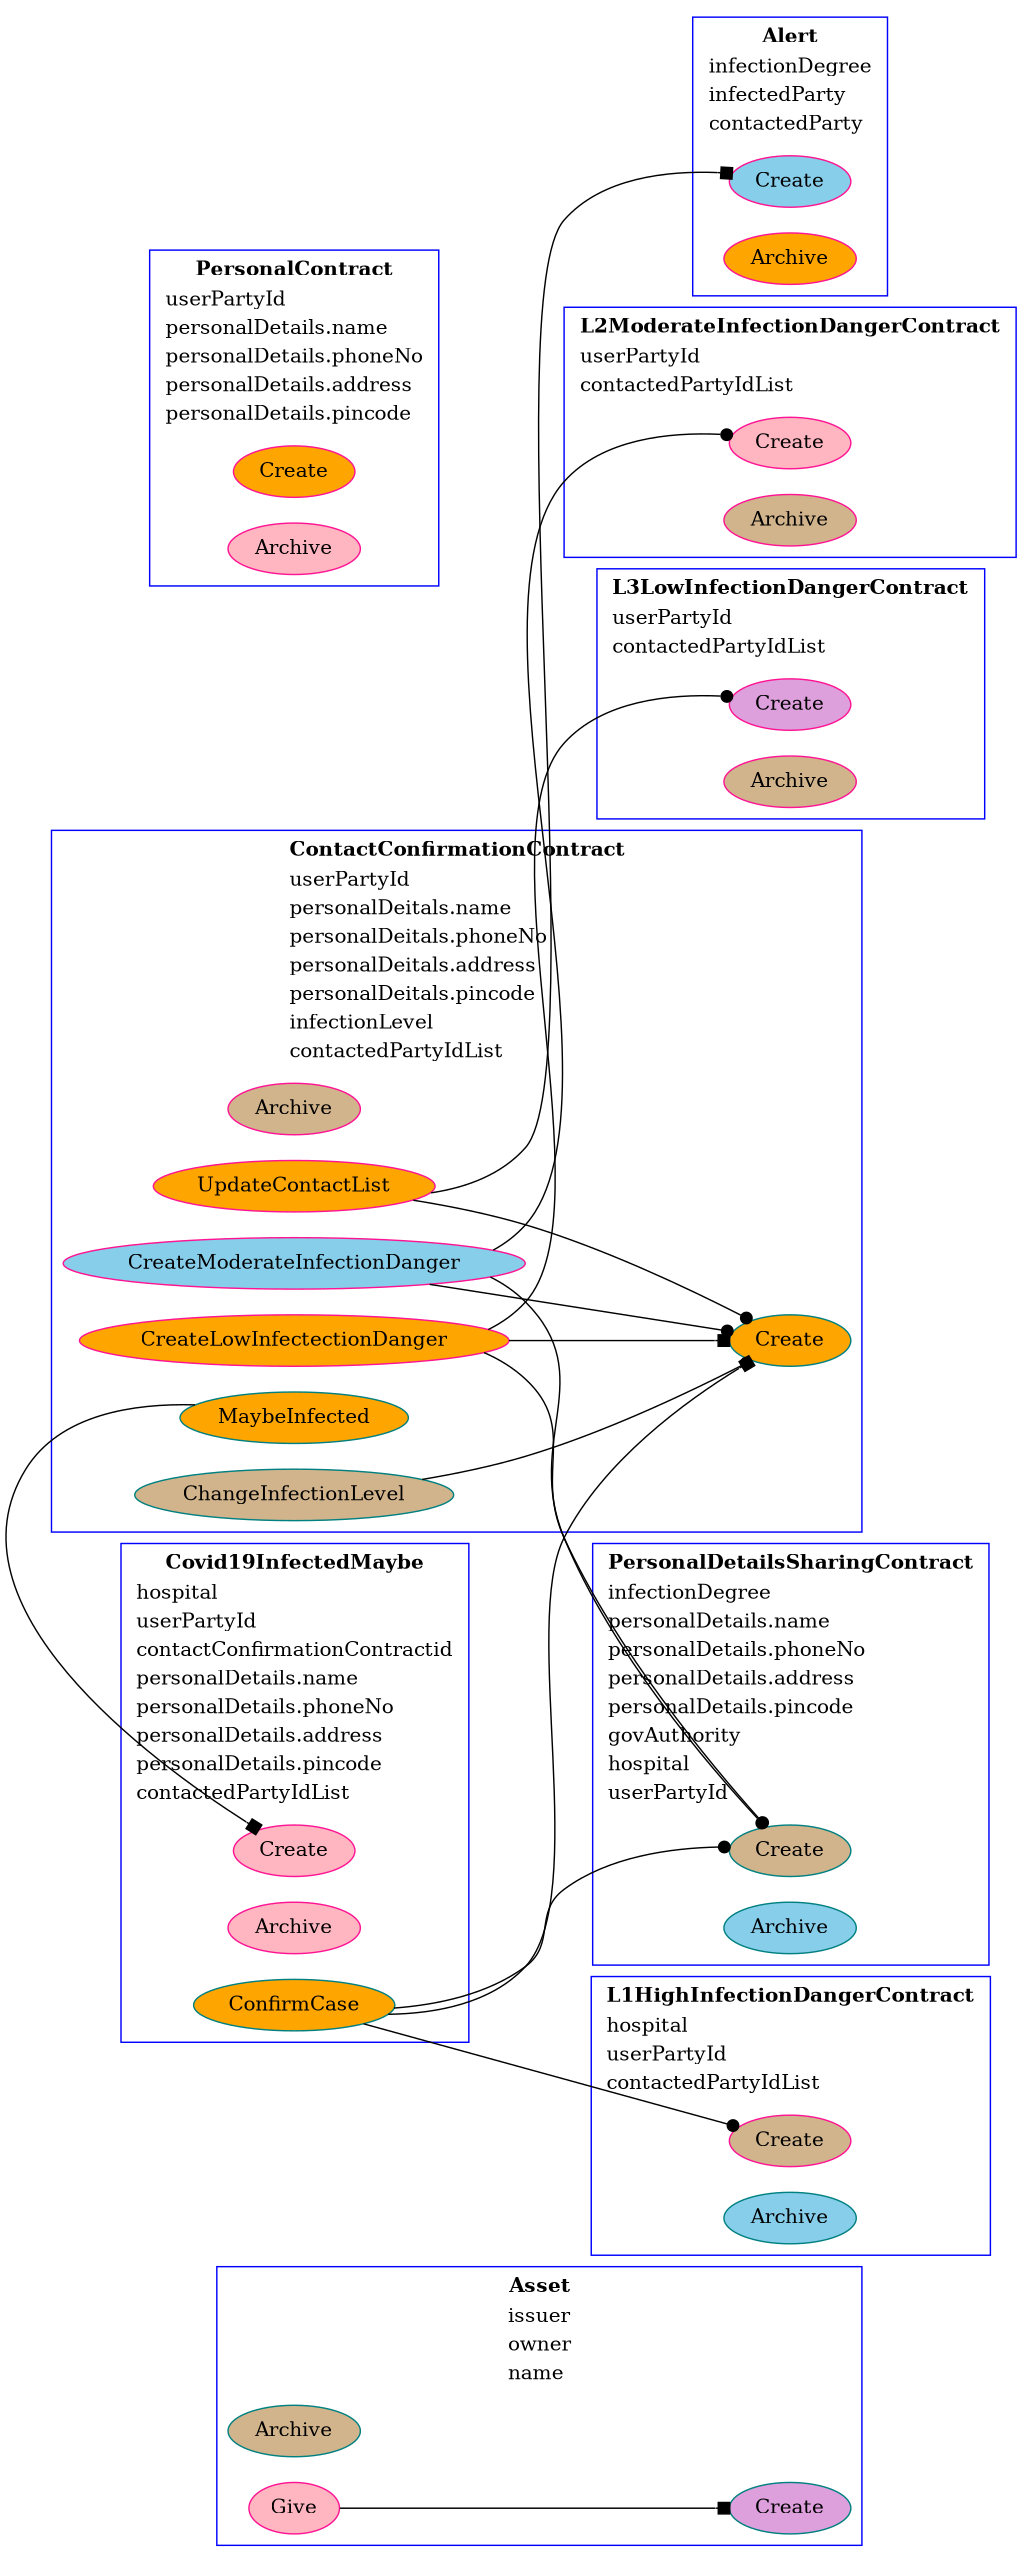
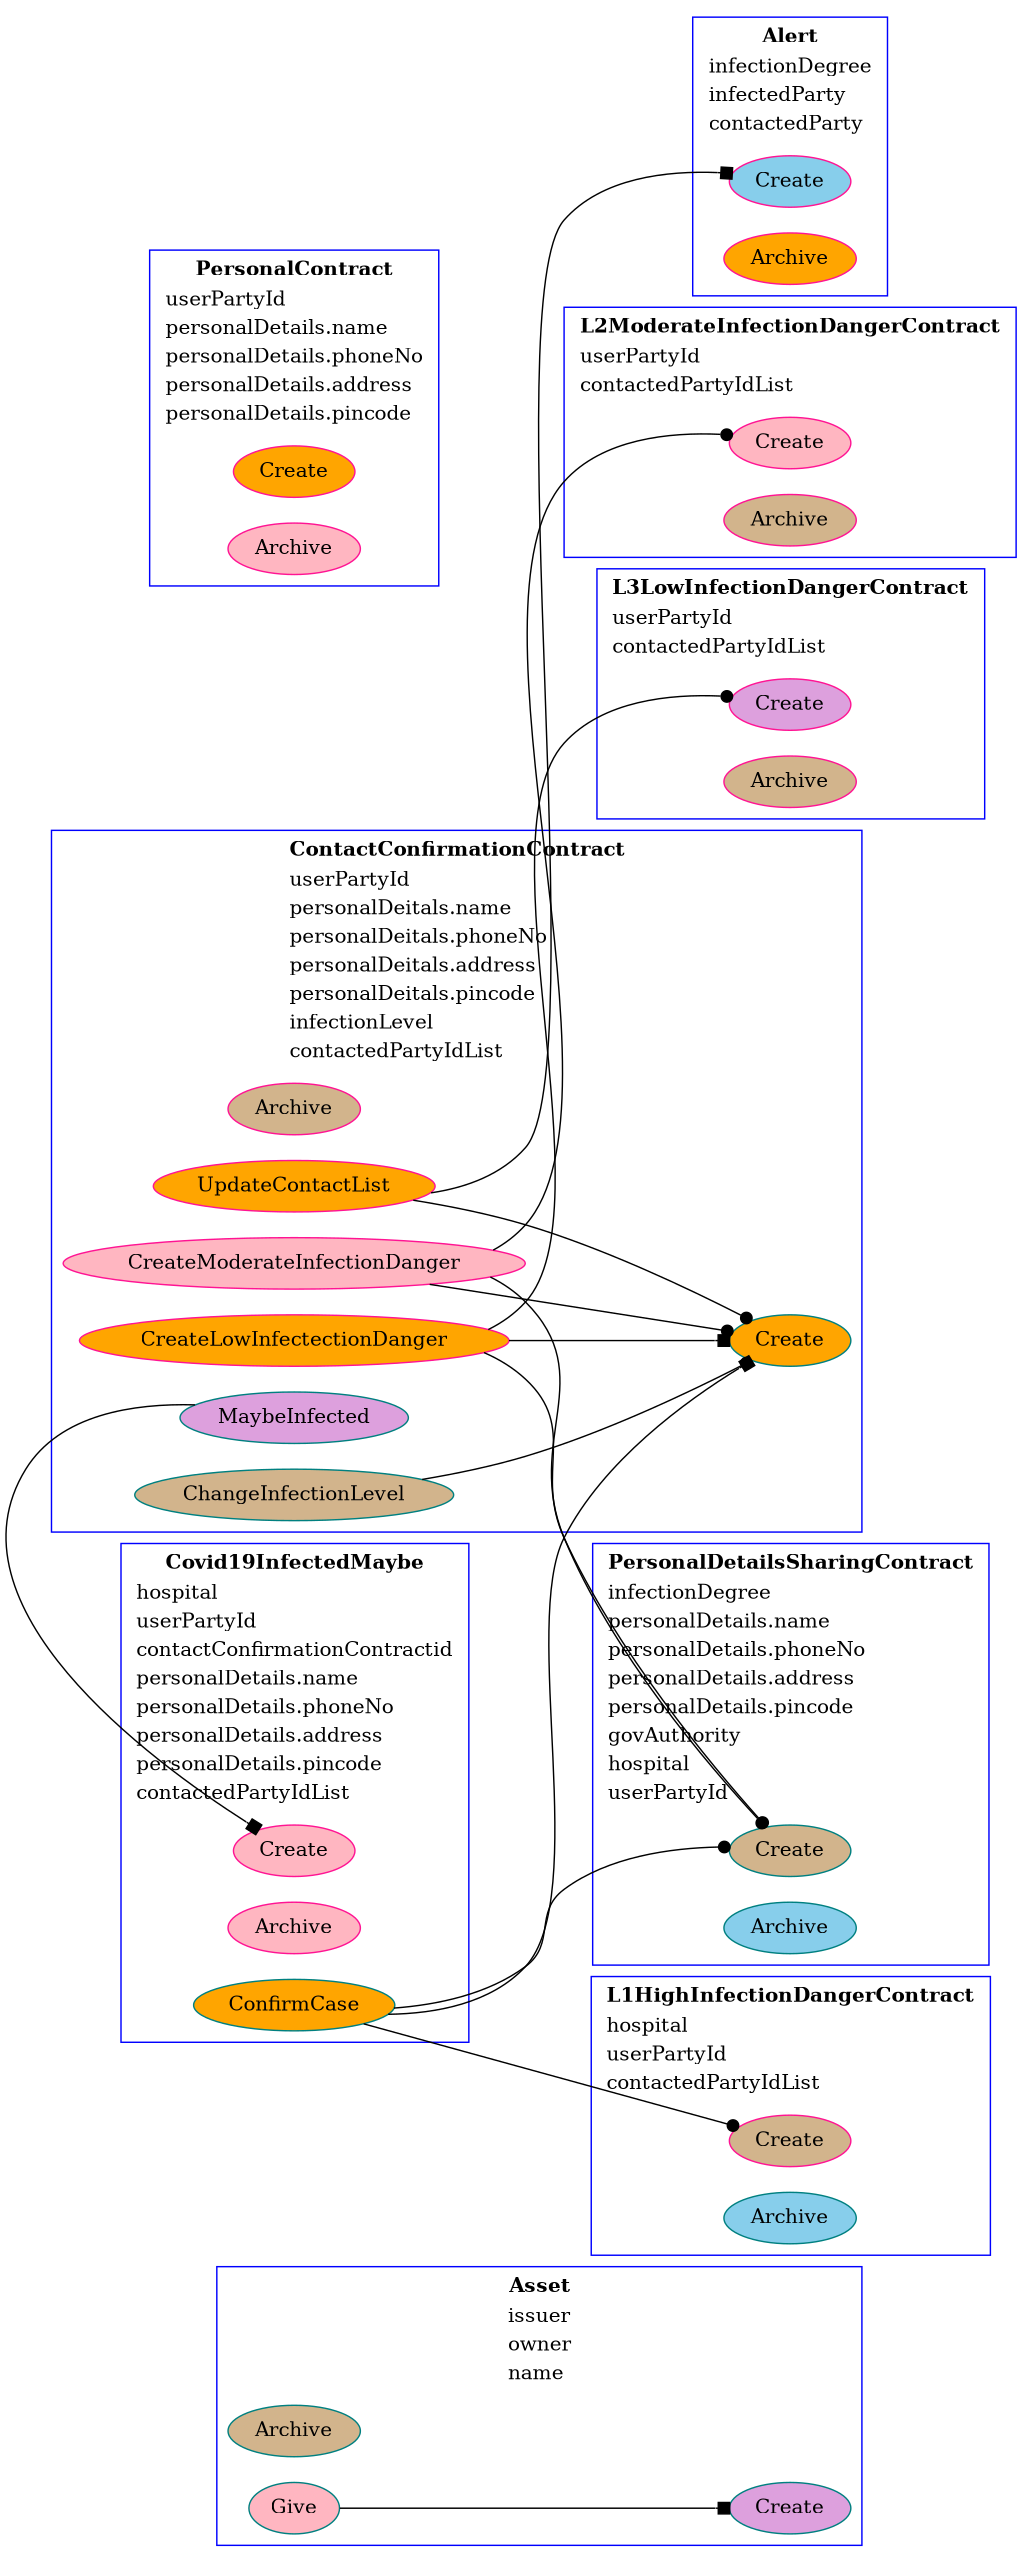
node "CreateModerateInfectionDanger": fillcolor skyblue -> lightpink
node "MaybeInfected": fillcolor orange -> plum
node "Give": color deeppink -> teal
